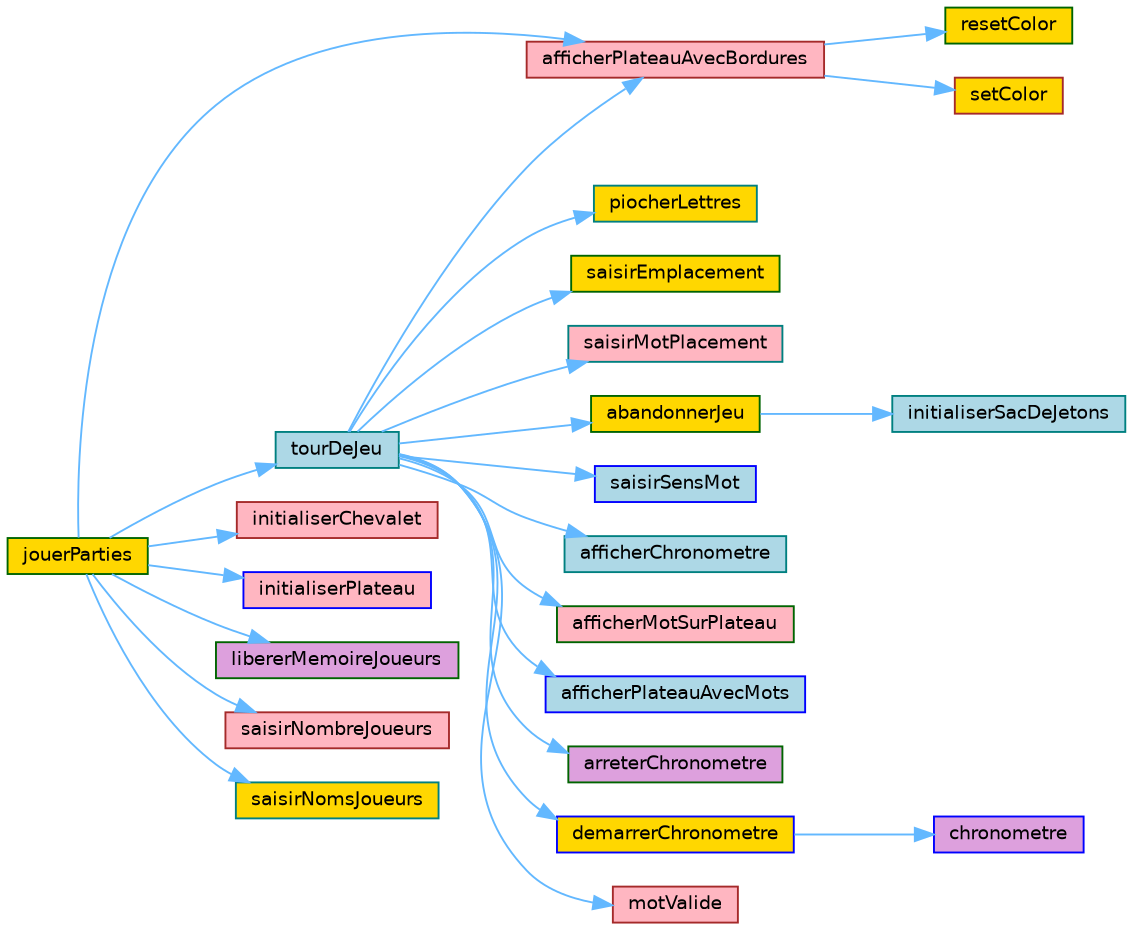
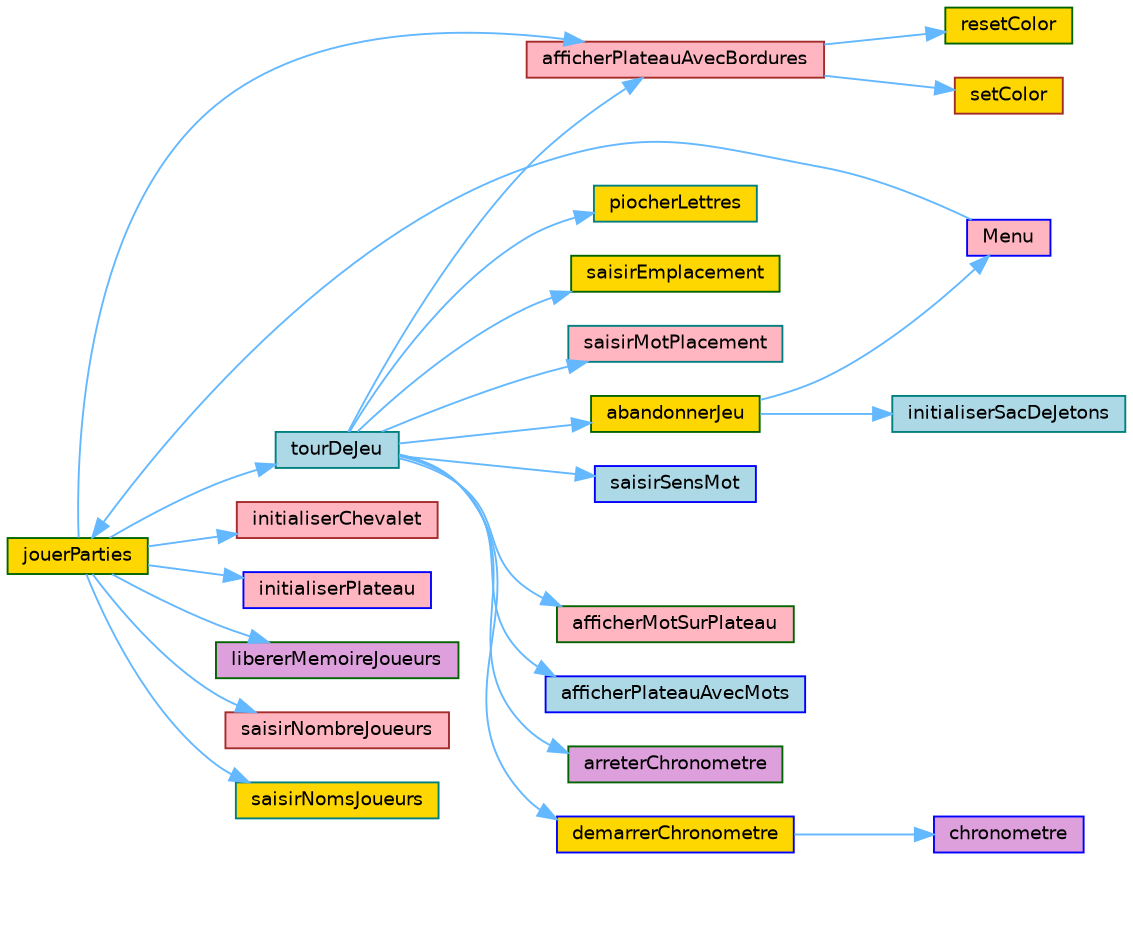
node "Menu": added
node "afficherChronometre": removed
node "motValide": removed
